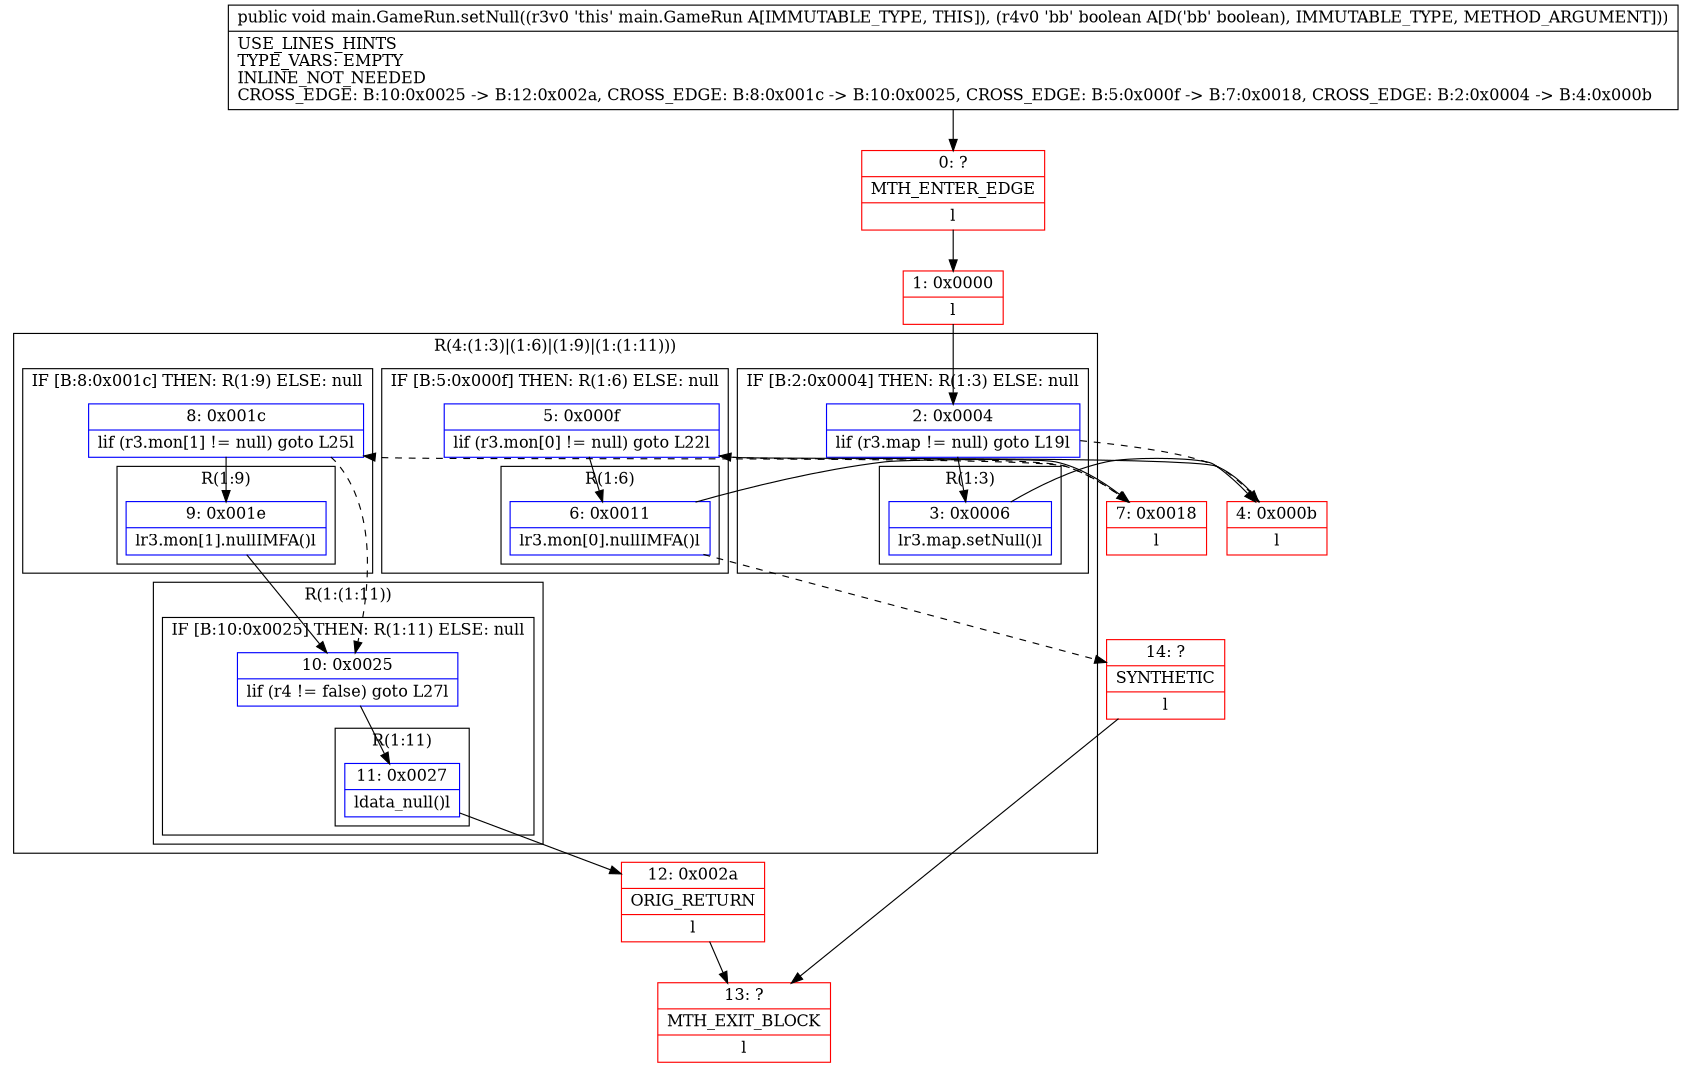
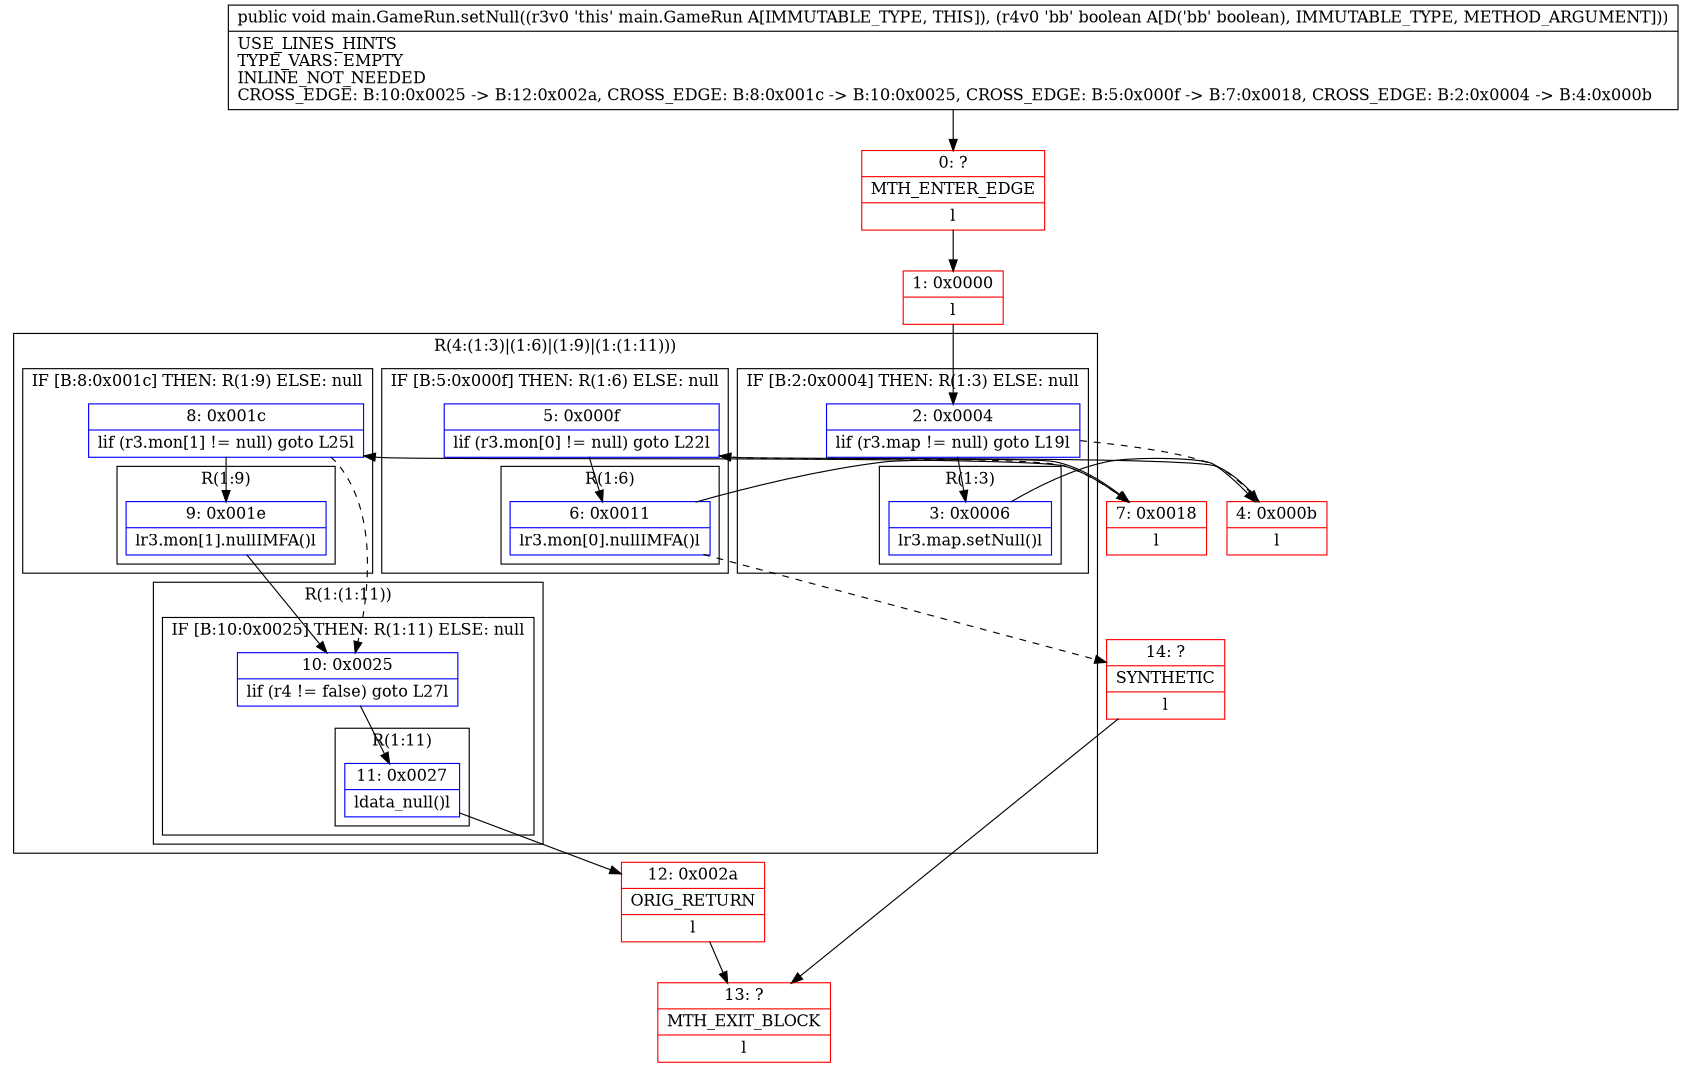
edge "7: 0x0018" -> "8: 0x001c": style dashed -> solid
